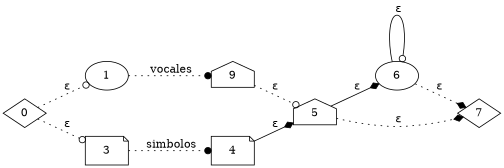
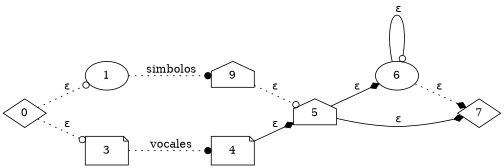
edge "1" -> "9": label " vocales" -> " simbolos"
edge "5" -> "7": style dotted -> solid
edge "3" -> "4": label " simbolos" -> " vocales"
